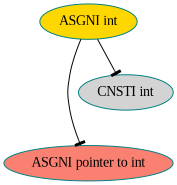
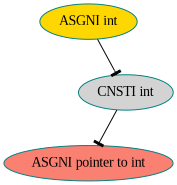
edge "ASGNI int" -> "ASGNI pointer to int": now "CNSTI int" -> "ASGNI pointer to int"
